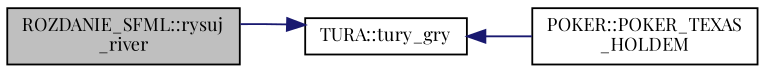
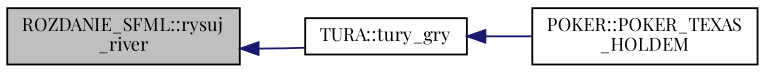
edge "ROZDANIE_SFML::rysuj _river" -> "TURA::tury_gry": reversed
